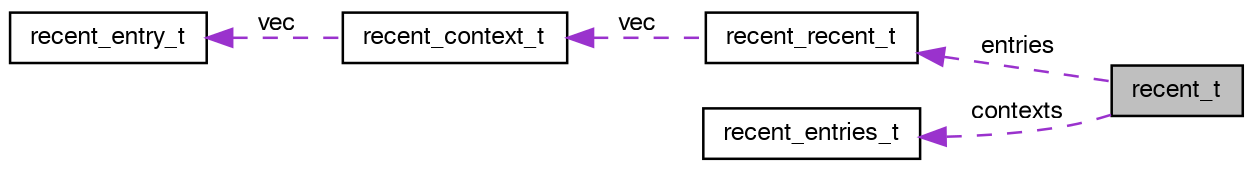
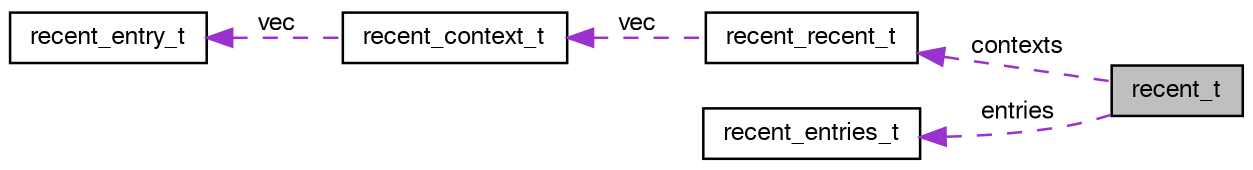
edge "recent_t" -> "recent_recent_t": label " entries" -> " contexts"
edge "recent_t" -> "recent_entries_t": label " contexts" -> " entries"
